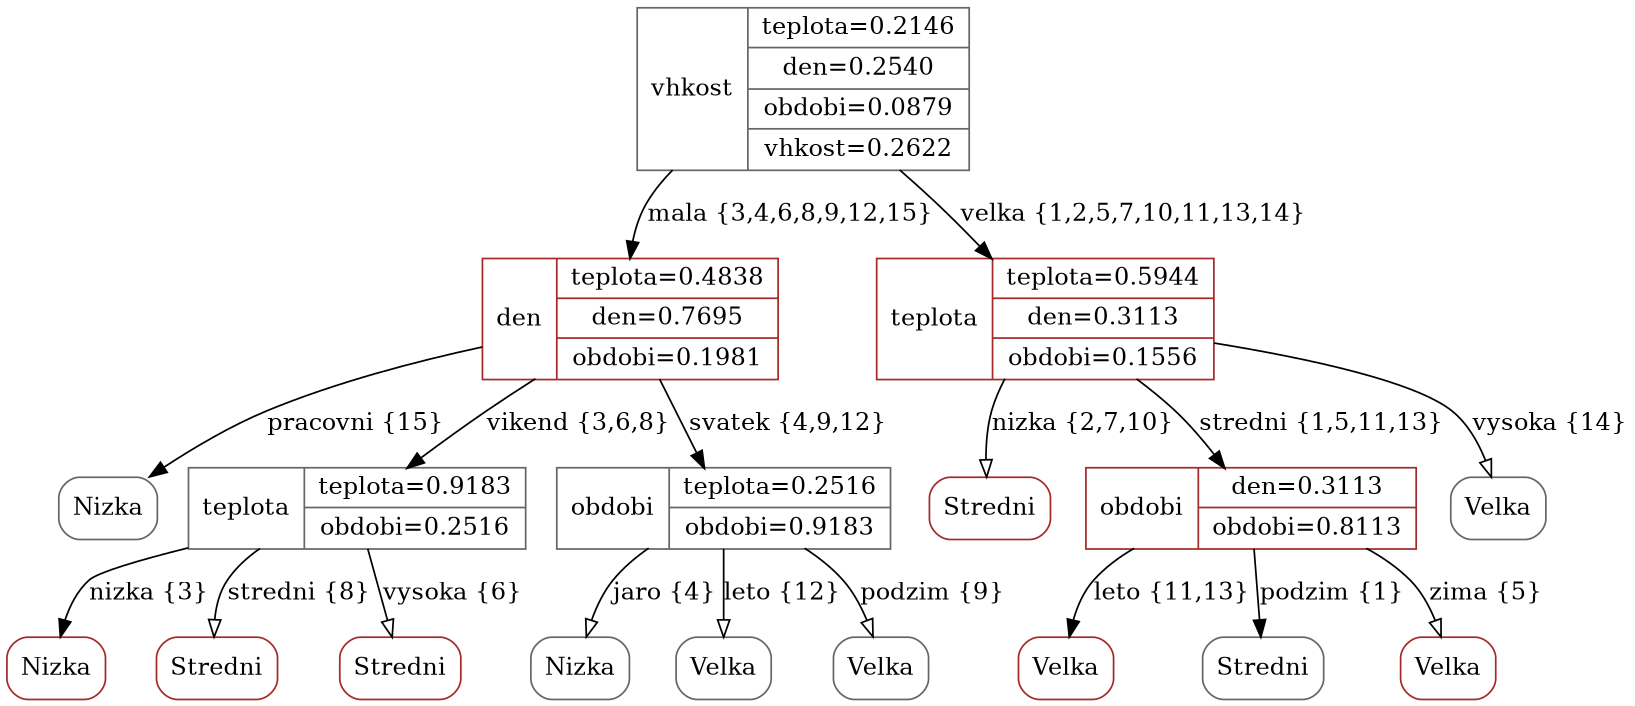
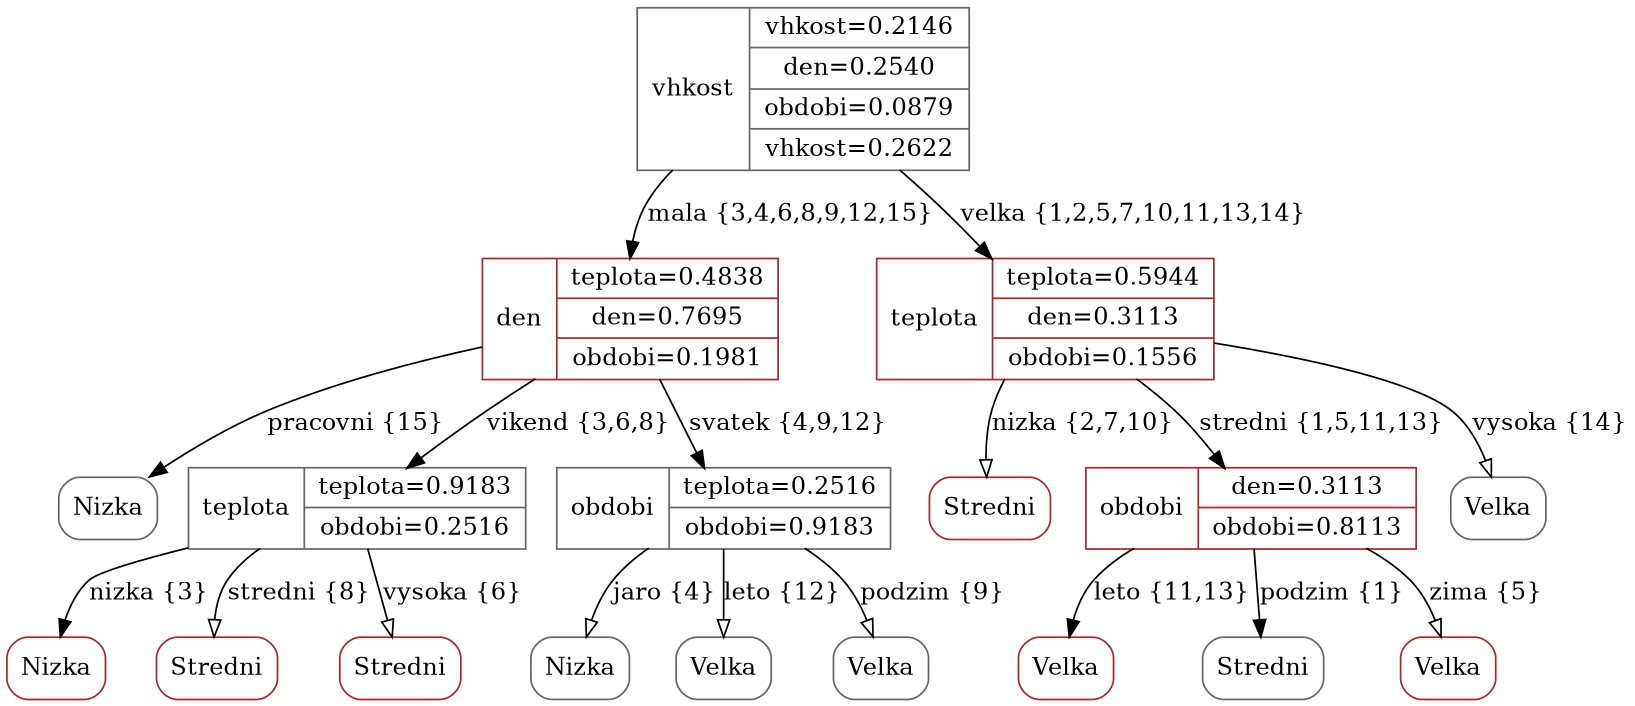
node "vhkost": text "teplota=0.2146" -> "vhkost=0.2146"
